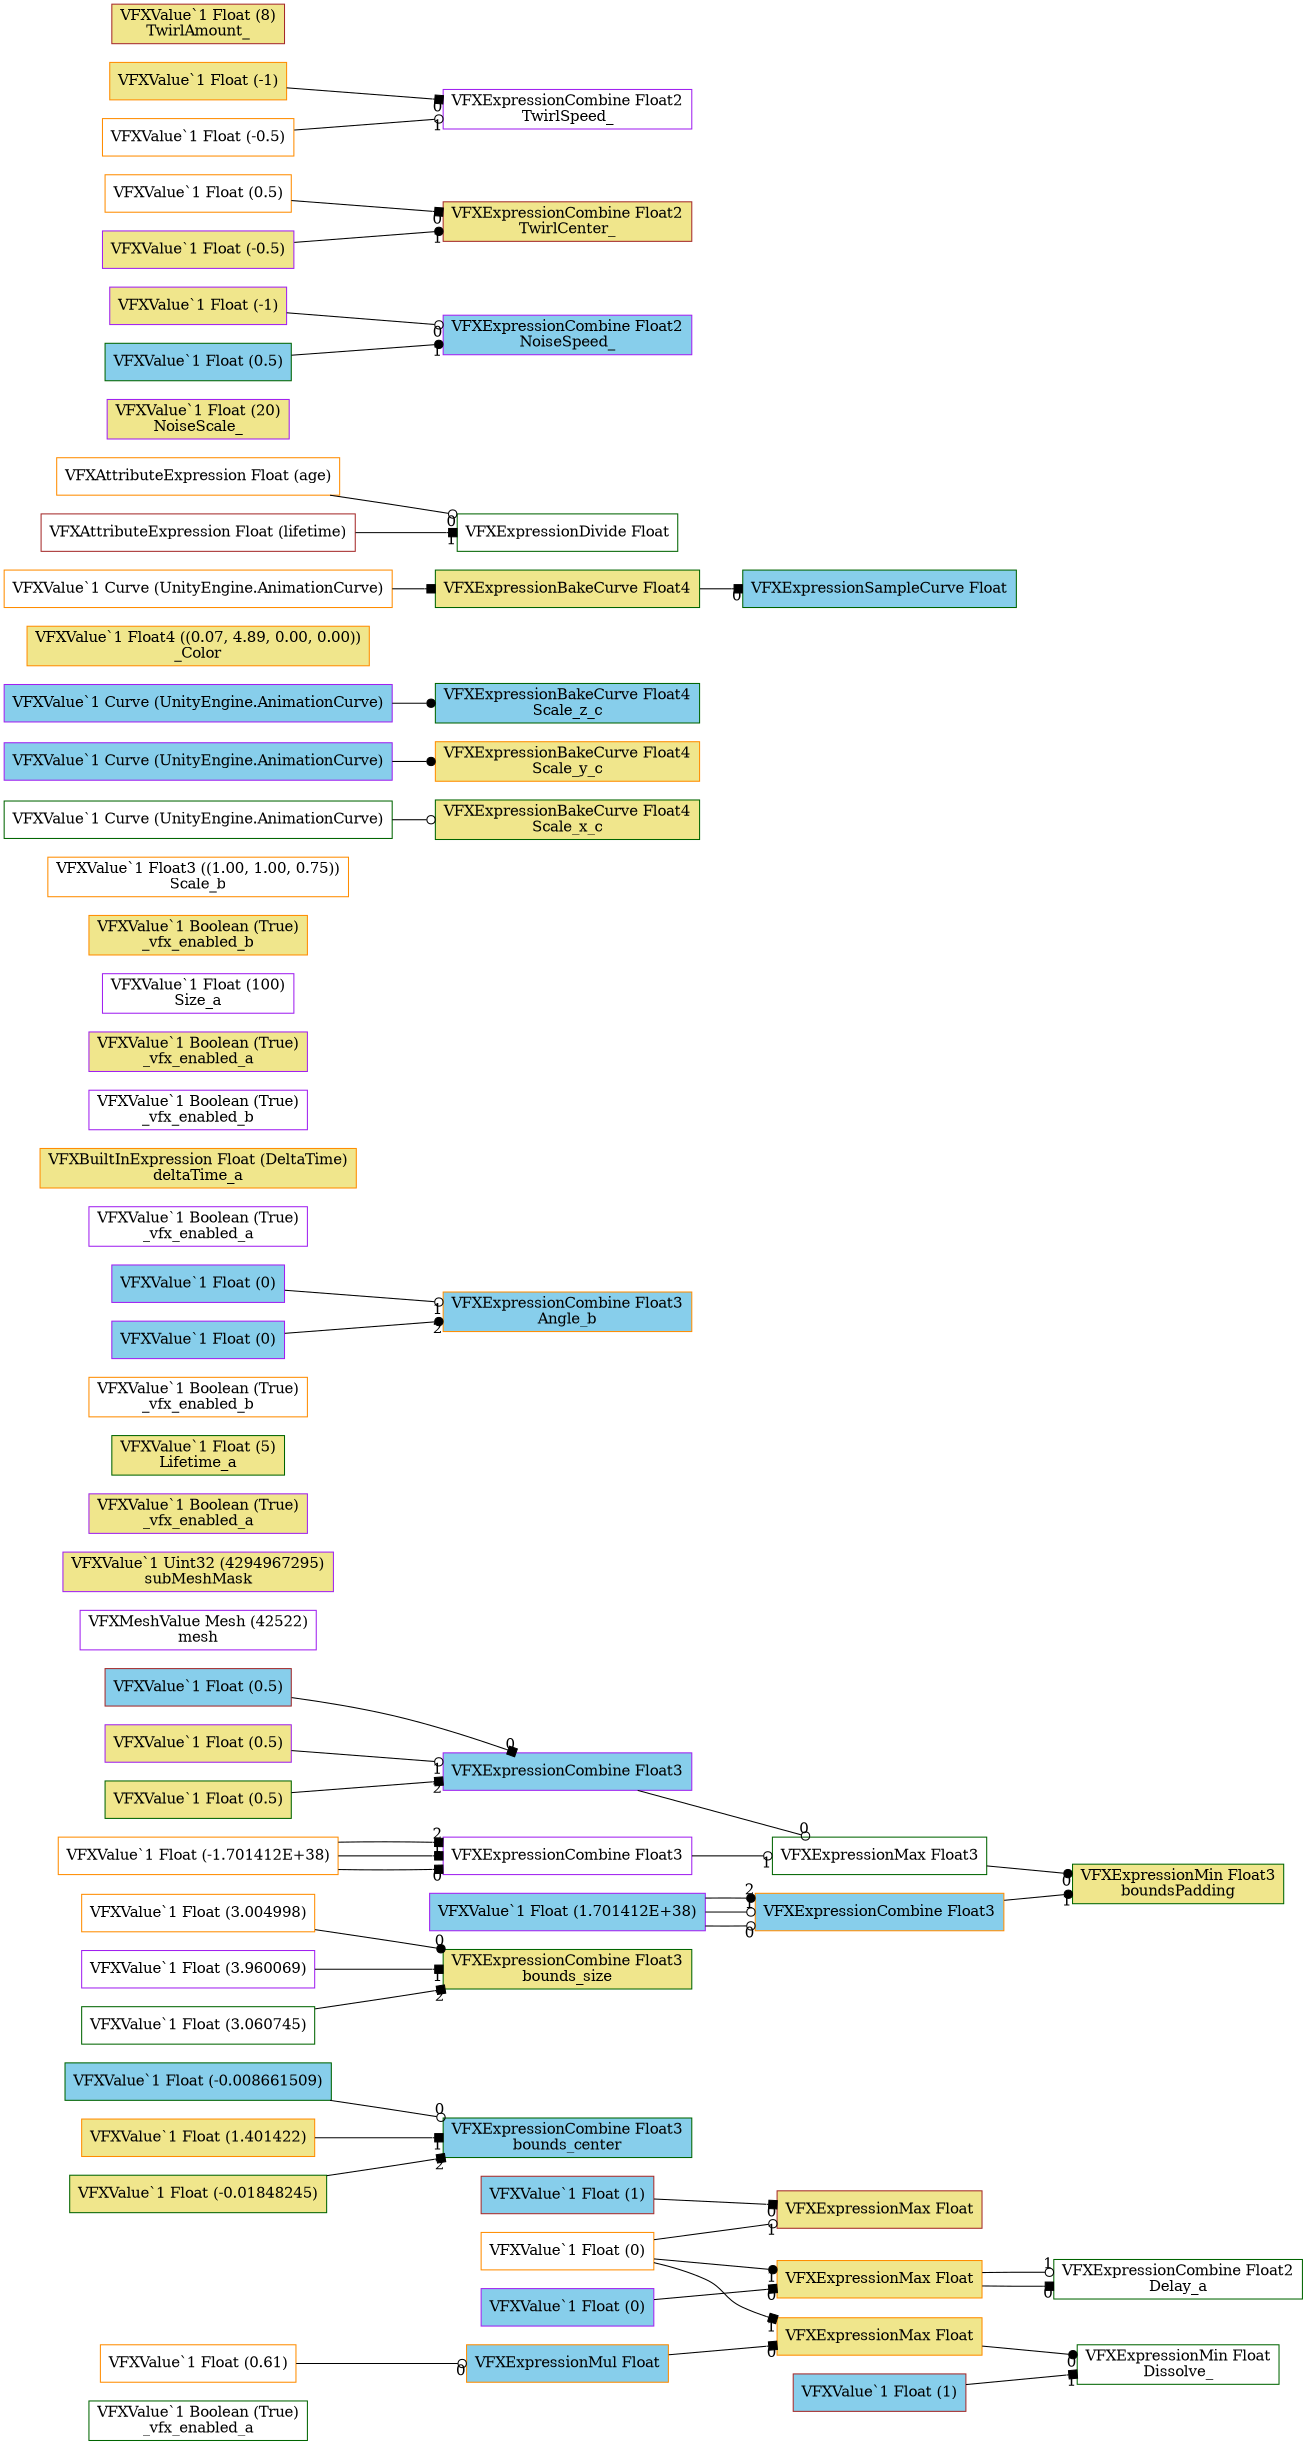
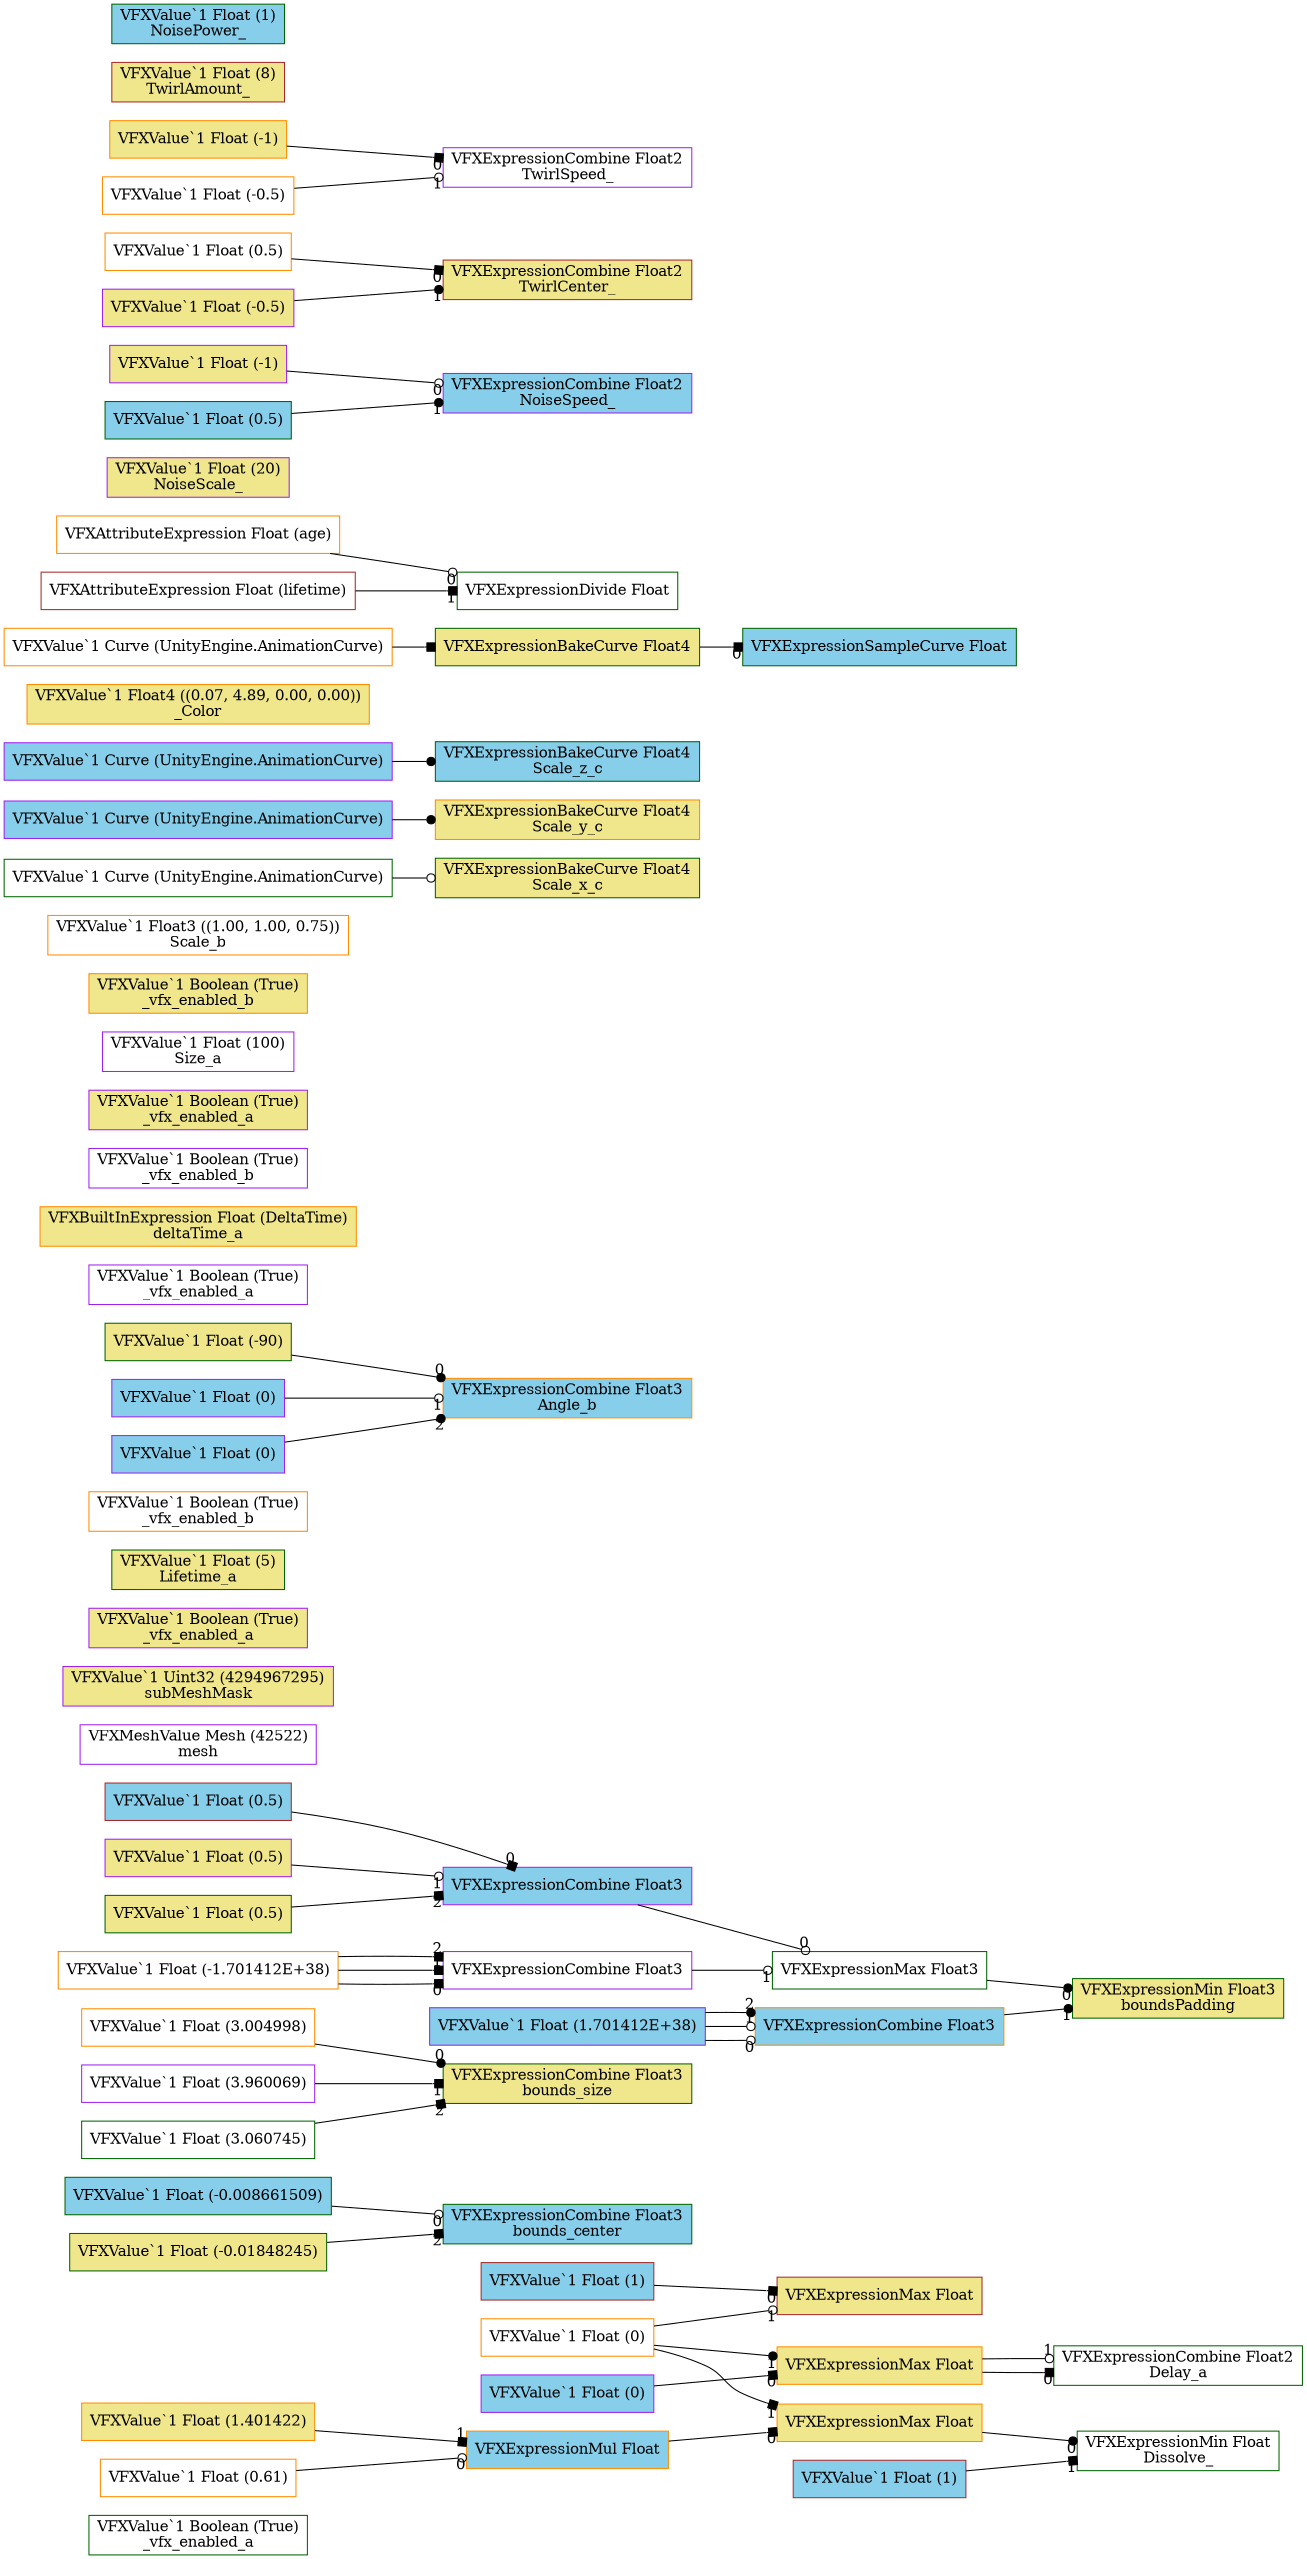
node "VFXValue`1 Float (1) NoisePower_": added
node "VFXValue`1 Float (-90)": added
edge "VFXValue`1 Float (1.401422)" -> "VFXExpressionCombine Float3 bounds_center": now "VFXValue`1 Float (1.401422)" -> "VFXExpressionMul Float"
